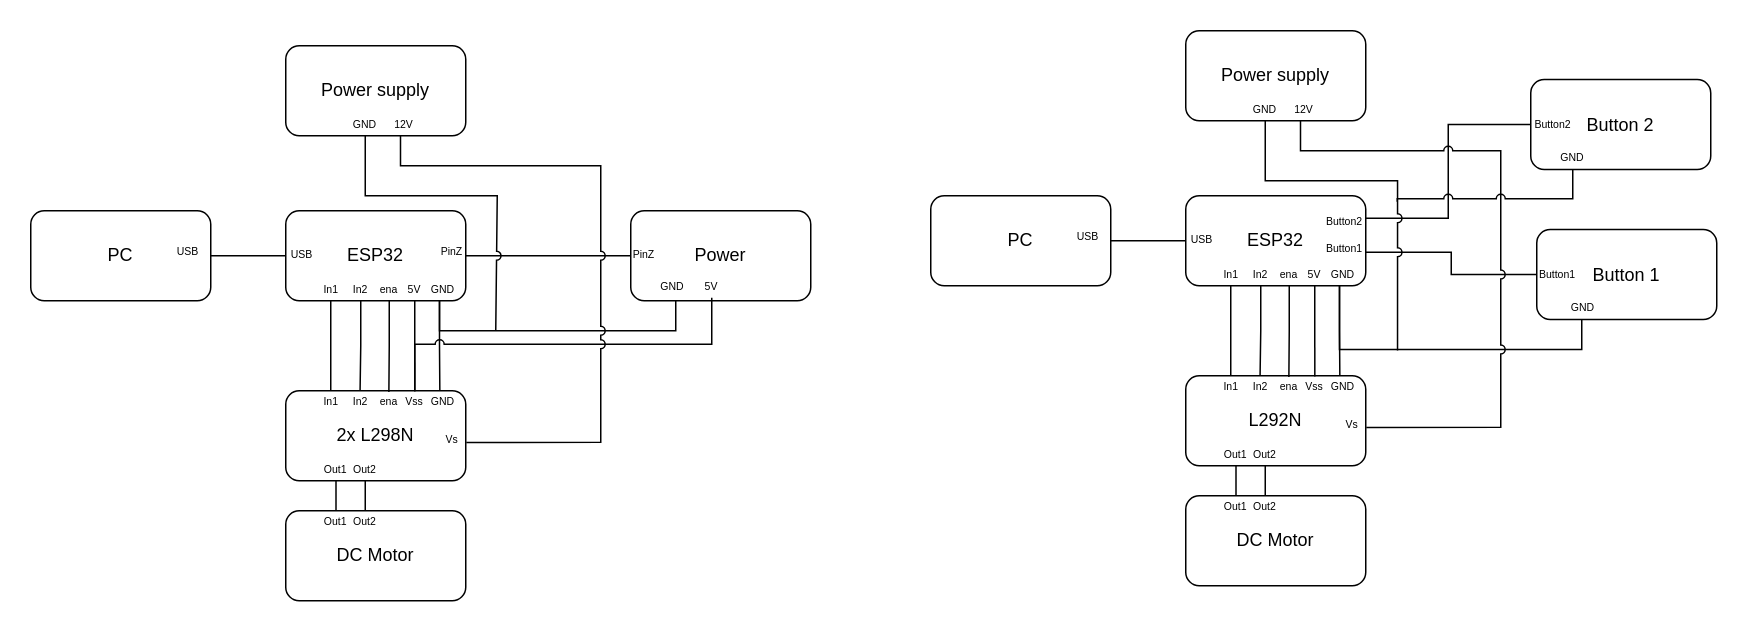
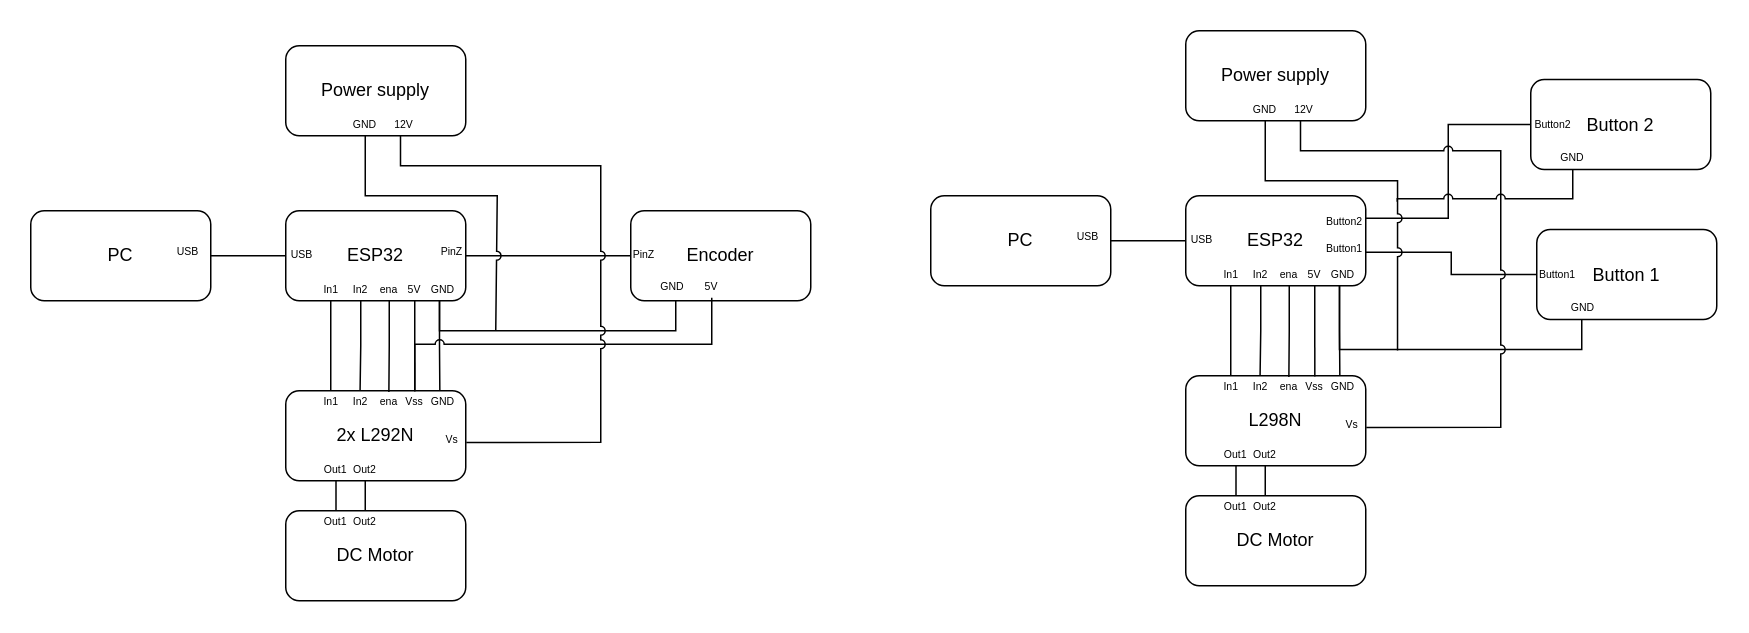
node "Power": label "Power" -> "Encoder"
node "L292N": label "L292N" -> "L298N"
node "2x L298N": label "2x L298N" -> "2x L292N"
